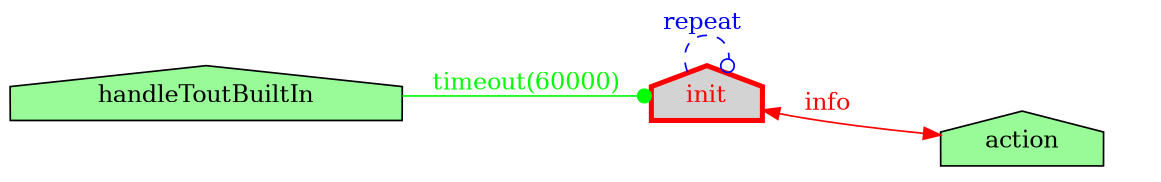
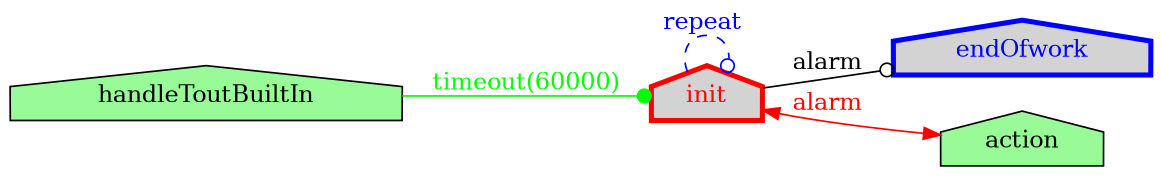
node "endOfwork": added
edge "init" -- "action": label "info" -> "alarm"
